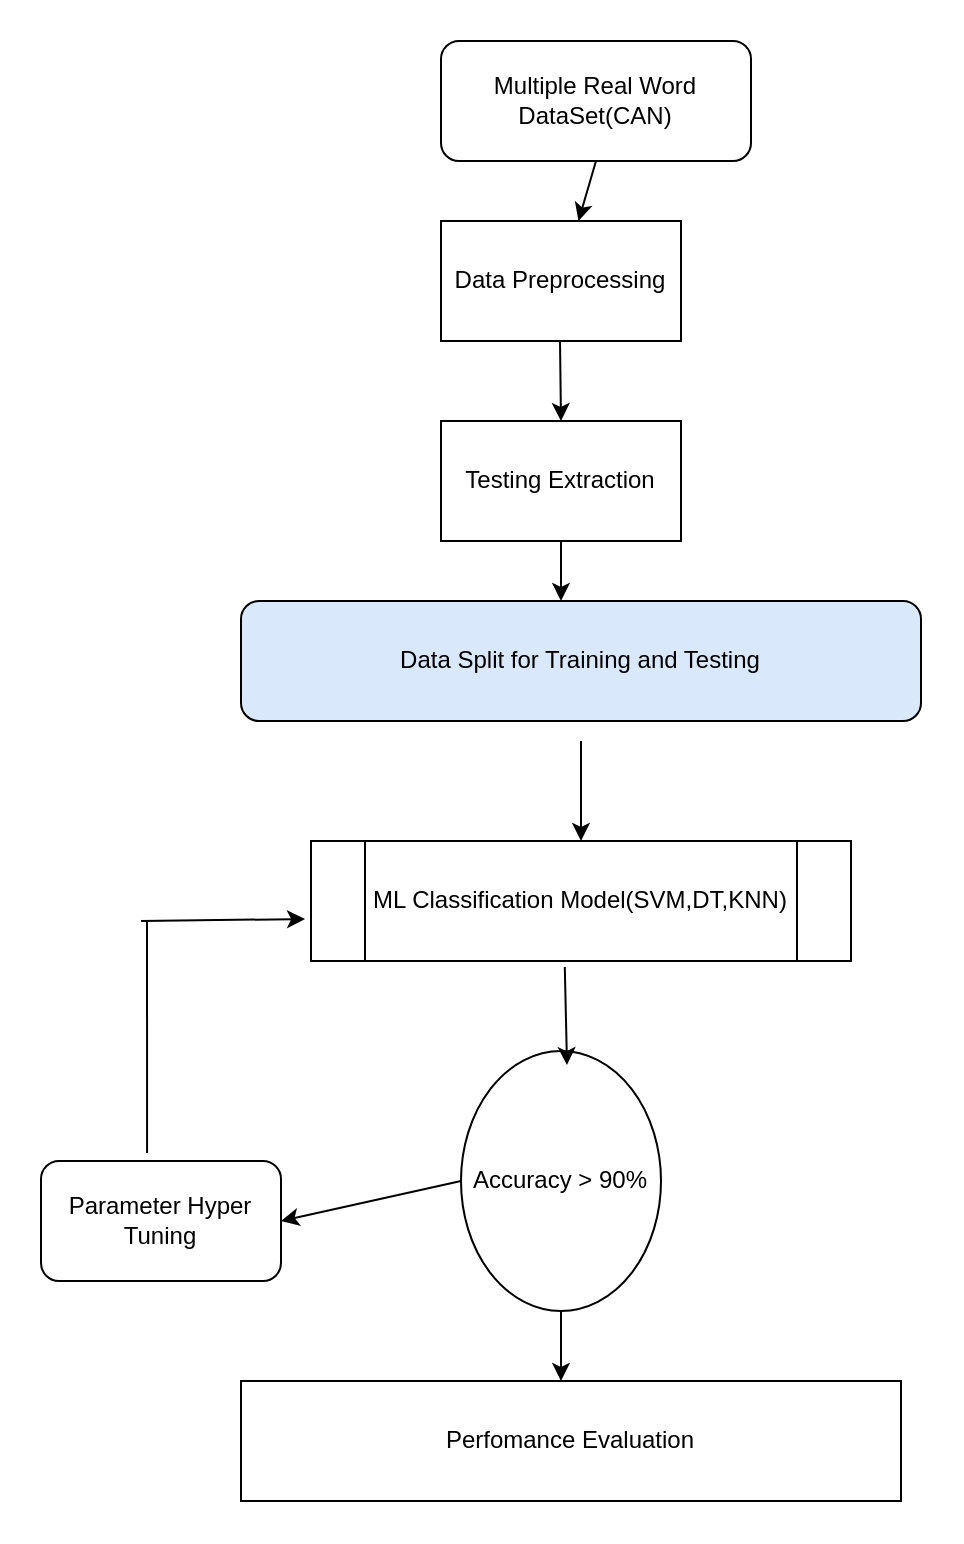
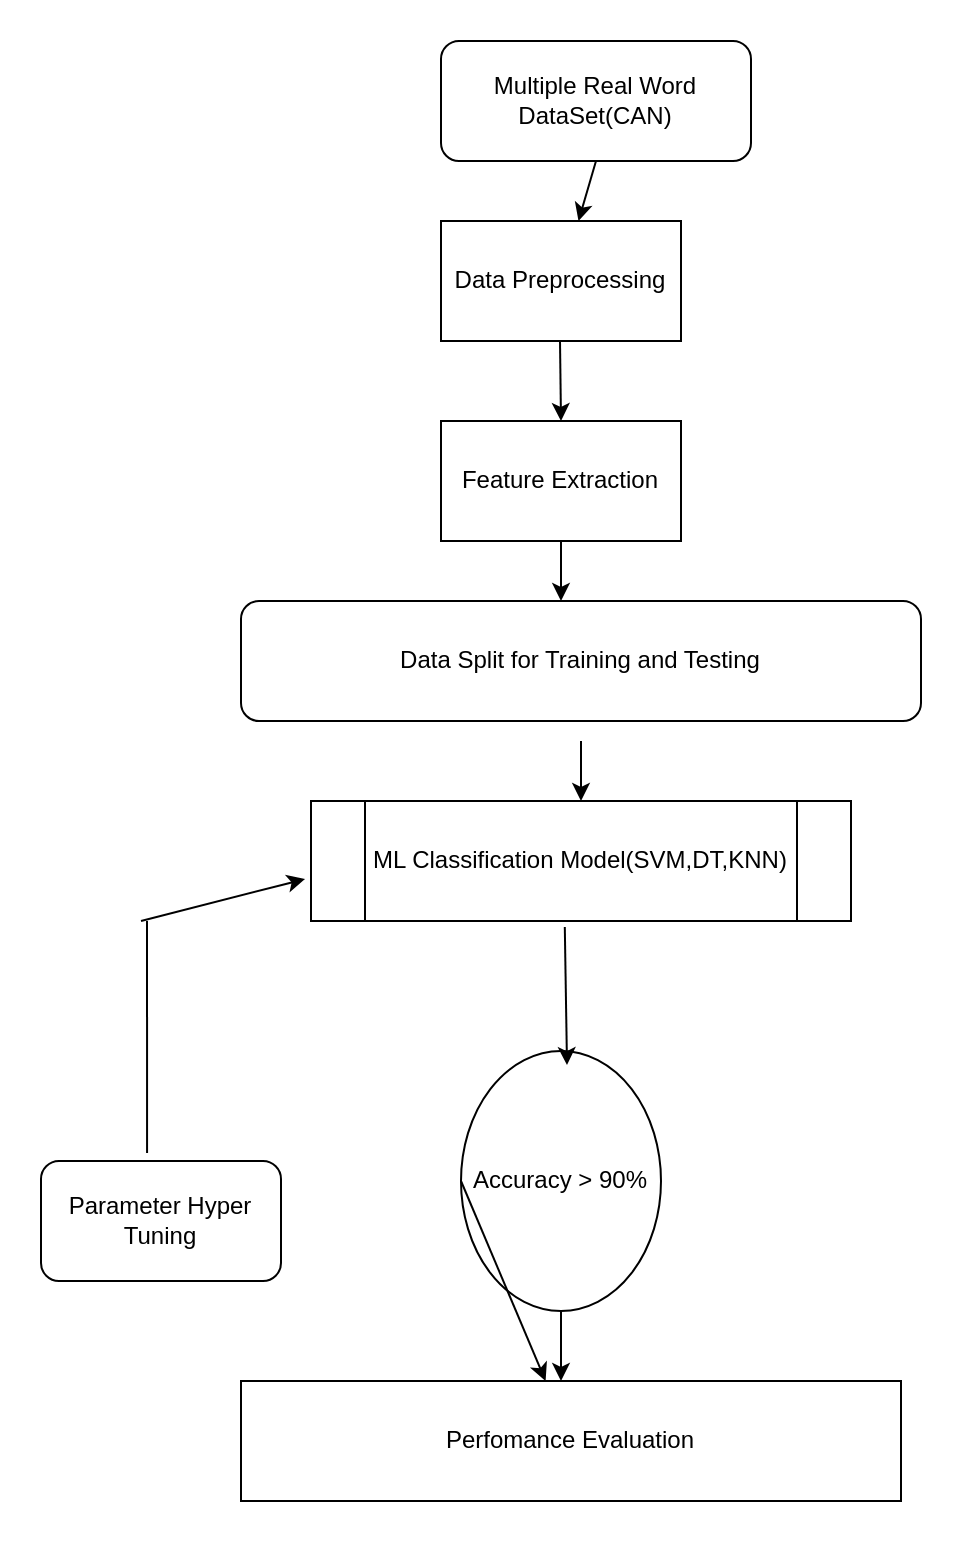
node "Testing Extraction": label "Testing Extraction" -> "Feature Extraction"
node "Data Split for Training and Testing": fillcolor #dae8fc -> #ffffff
node "ML Classification Model(SVM,DT,KNN)": moved (581, 901) -> (581, 861)
edge "Accuracy > 90%" -> "Parameter Hyper Tuning": now "Accuracy > 90%" -> "Perfomance Evaluation"
